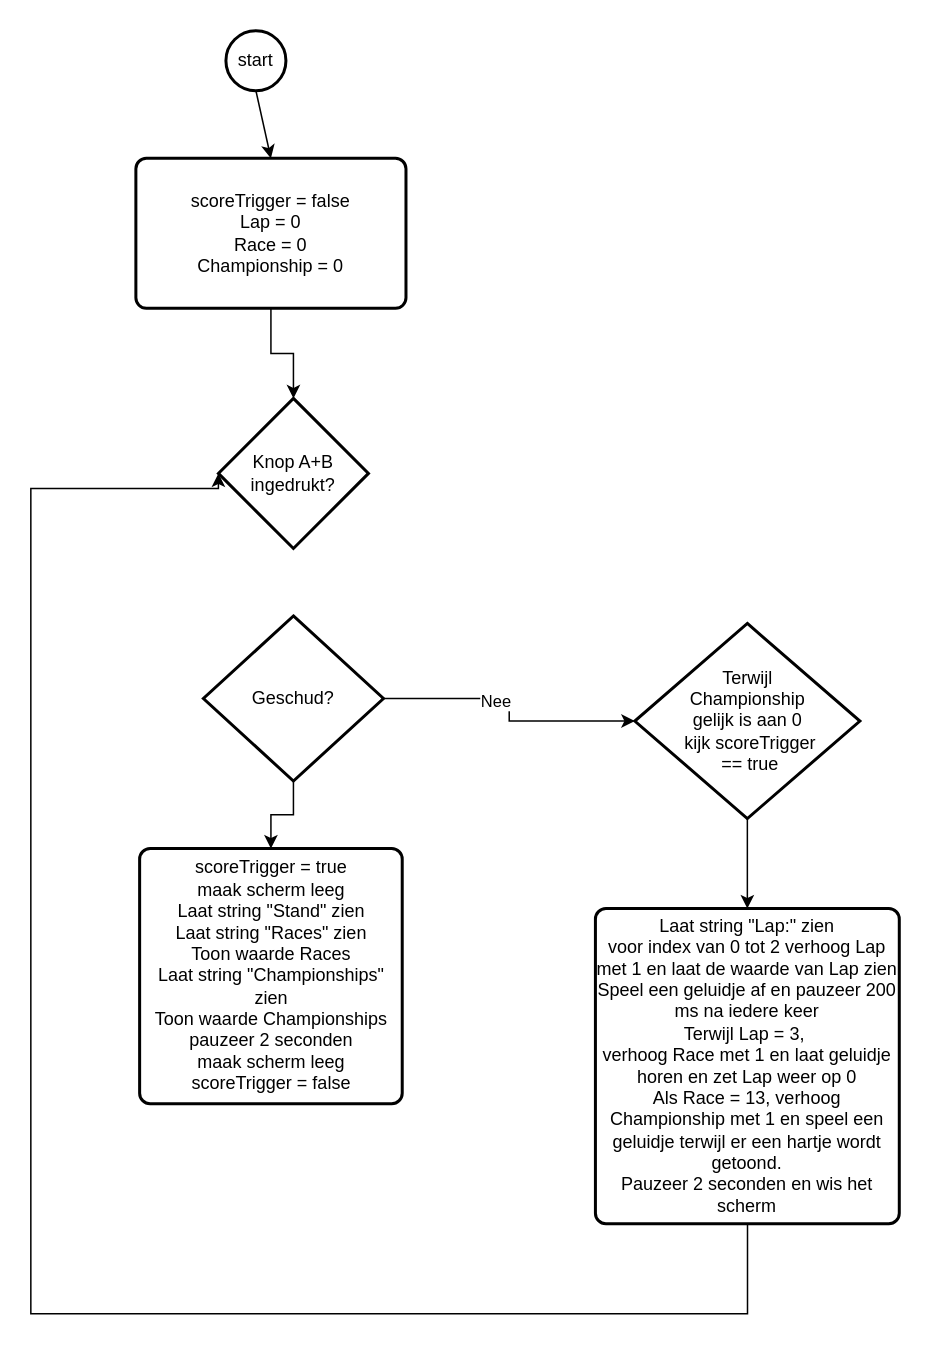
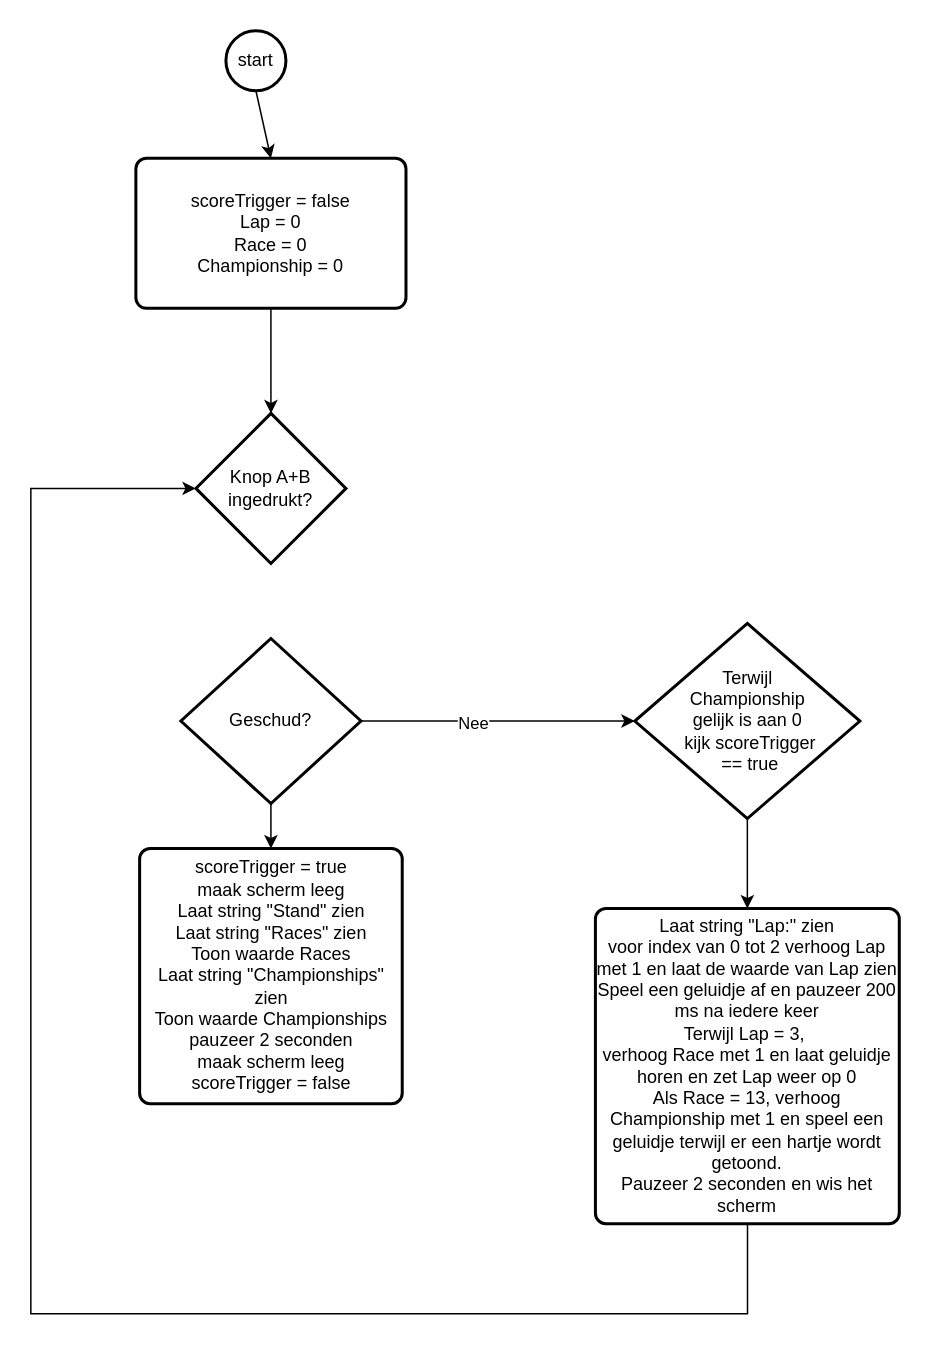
node "Knop A+B ingedrukt?": moved (293, 473) -> (271, 488)
node "Geschud?": moved (293, 698) -> (271, 721)
